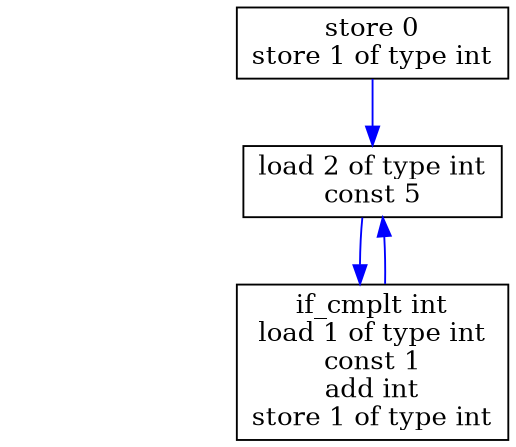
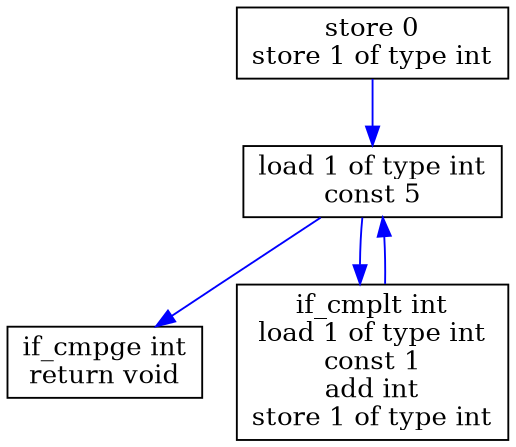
node "load 2 of type int const 5": label "load 2 of type int const 5" -> "load 1 of type int const 5"
node "if_cmpge int return void": added
